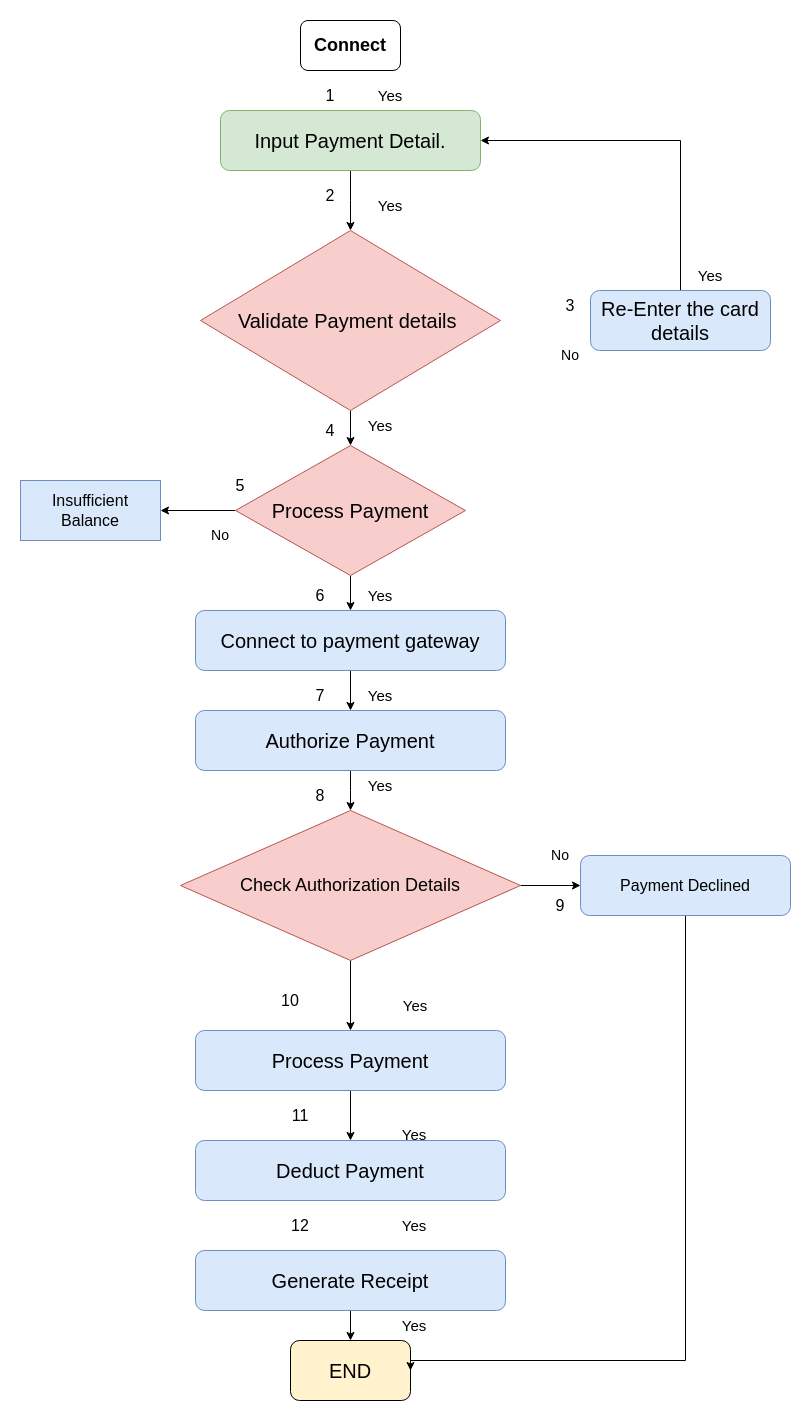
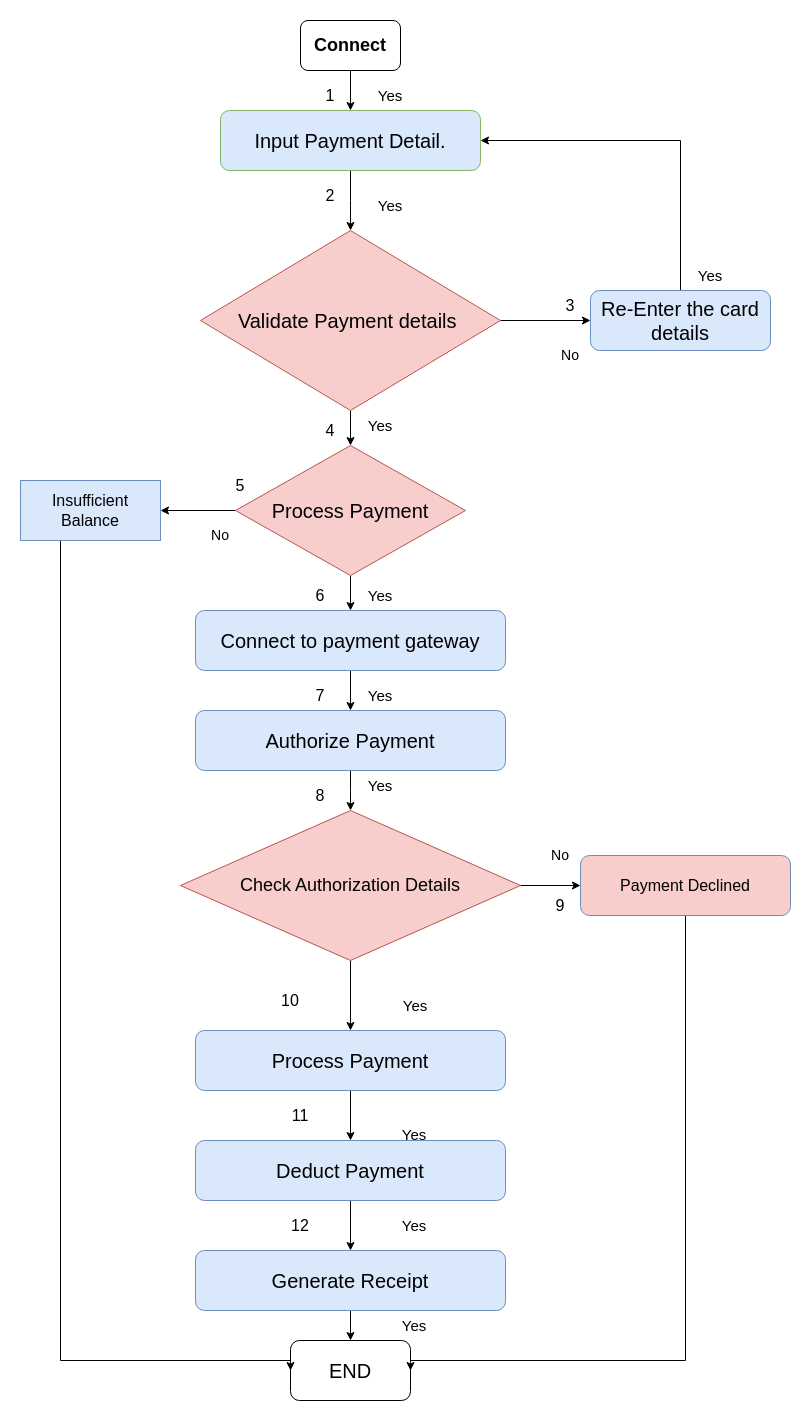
edge "Connect" -> "Input Payment Detail.": added
node "Input Payment Detail.": fillcolor #d5e8d4 -> #dae8fc
edge "Validate Payment details" -> "Re-Enter the card details": added
node "Payment Declined": fillcolor #dae8fc -> #f8cecc
edge "Insufficient Balance" -> "END": added
edge "Deduct Payment" -> "Generate Receipt": added
node "END": fillcolor #fff2cc -> #ffffff
